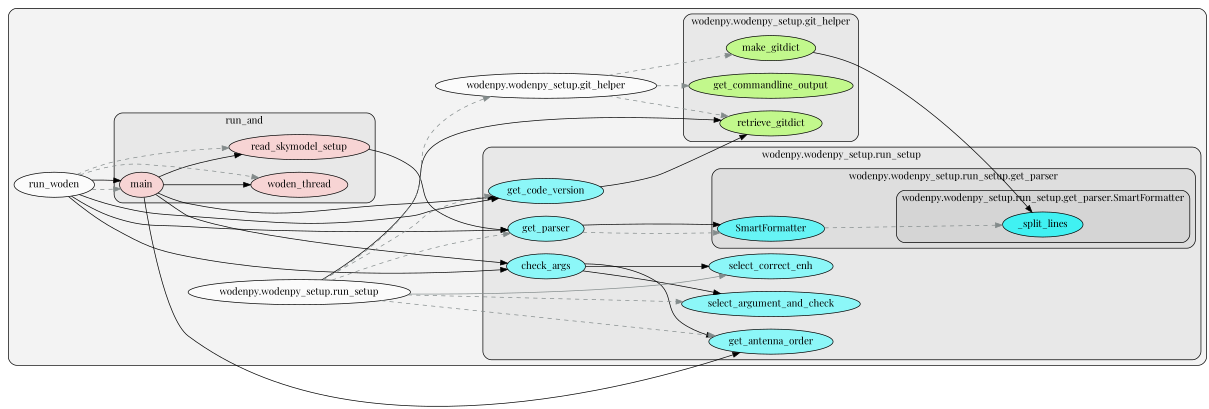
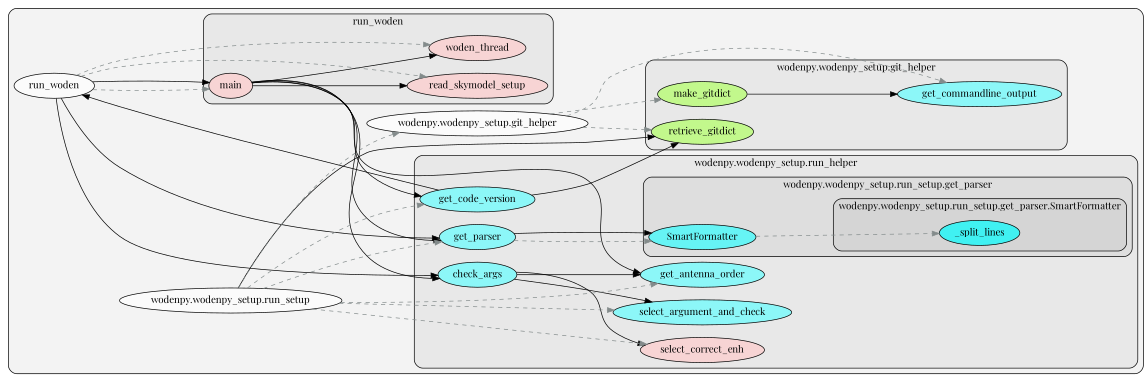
node "get_commandline_output": fillcolor #b2ff65b2 -> #65feffb2
edge "make_gitdict" -> "_split_lines": now "make_gitdict" -> "get_commandline_output"
cluster "run_and": label "run_and" -> "run_woden"
cluster "wodenpy.wodenpy_setup.run_setup": label "wodenpy.wodenpy_setup.run_setup" -> "wodenpy.wodenpy_setup.run_helper"
edge "read_skymodel_setup" -> "get_parser": now "main" -> "get_parser"
edge "run_woden" -> "get_code_version": reversed
node "select_correct_enh": fillcolor #65feffb2 -> #feccccb2
edge "wodenpy.wodenpy_setup.run_setup" -> "select_correct_enh": style solid -> dashed
